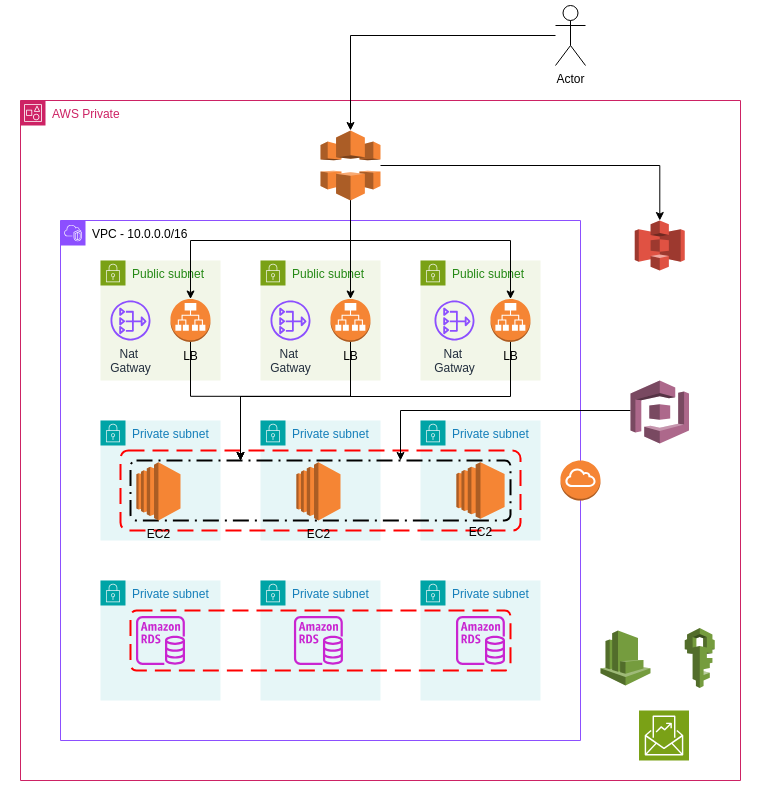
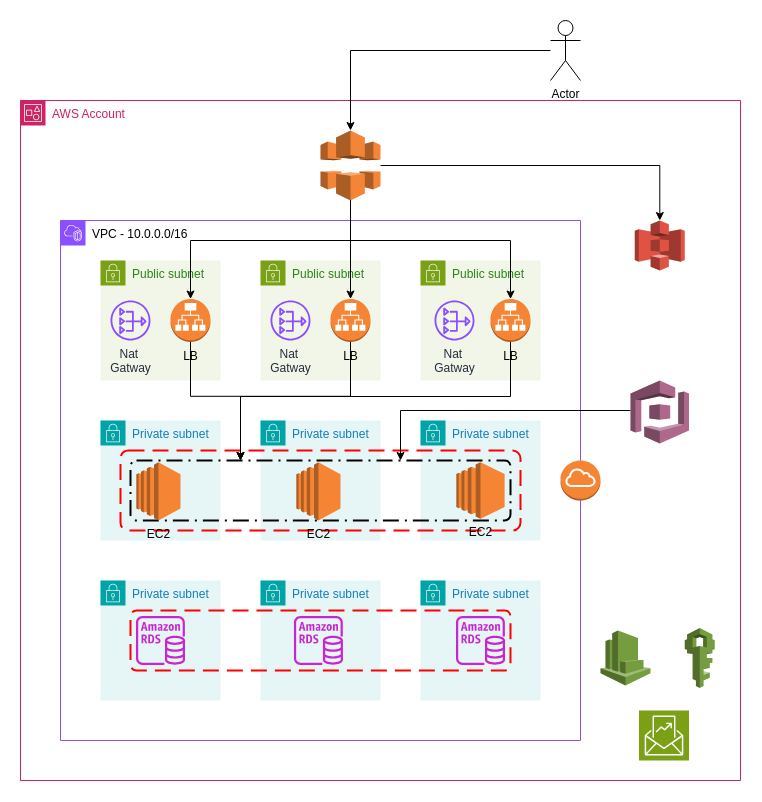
node "Actor": moved (571, 36) -> (566, 51)
node "AWS Private": label "AWS Private" -> "AWS Account"
